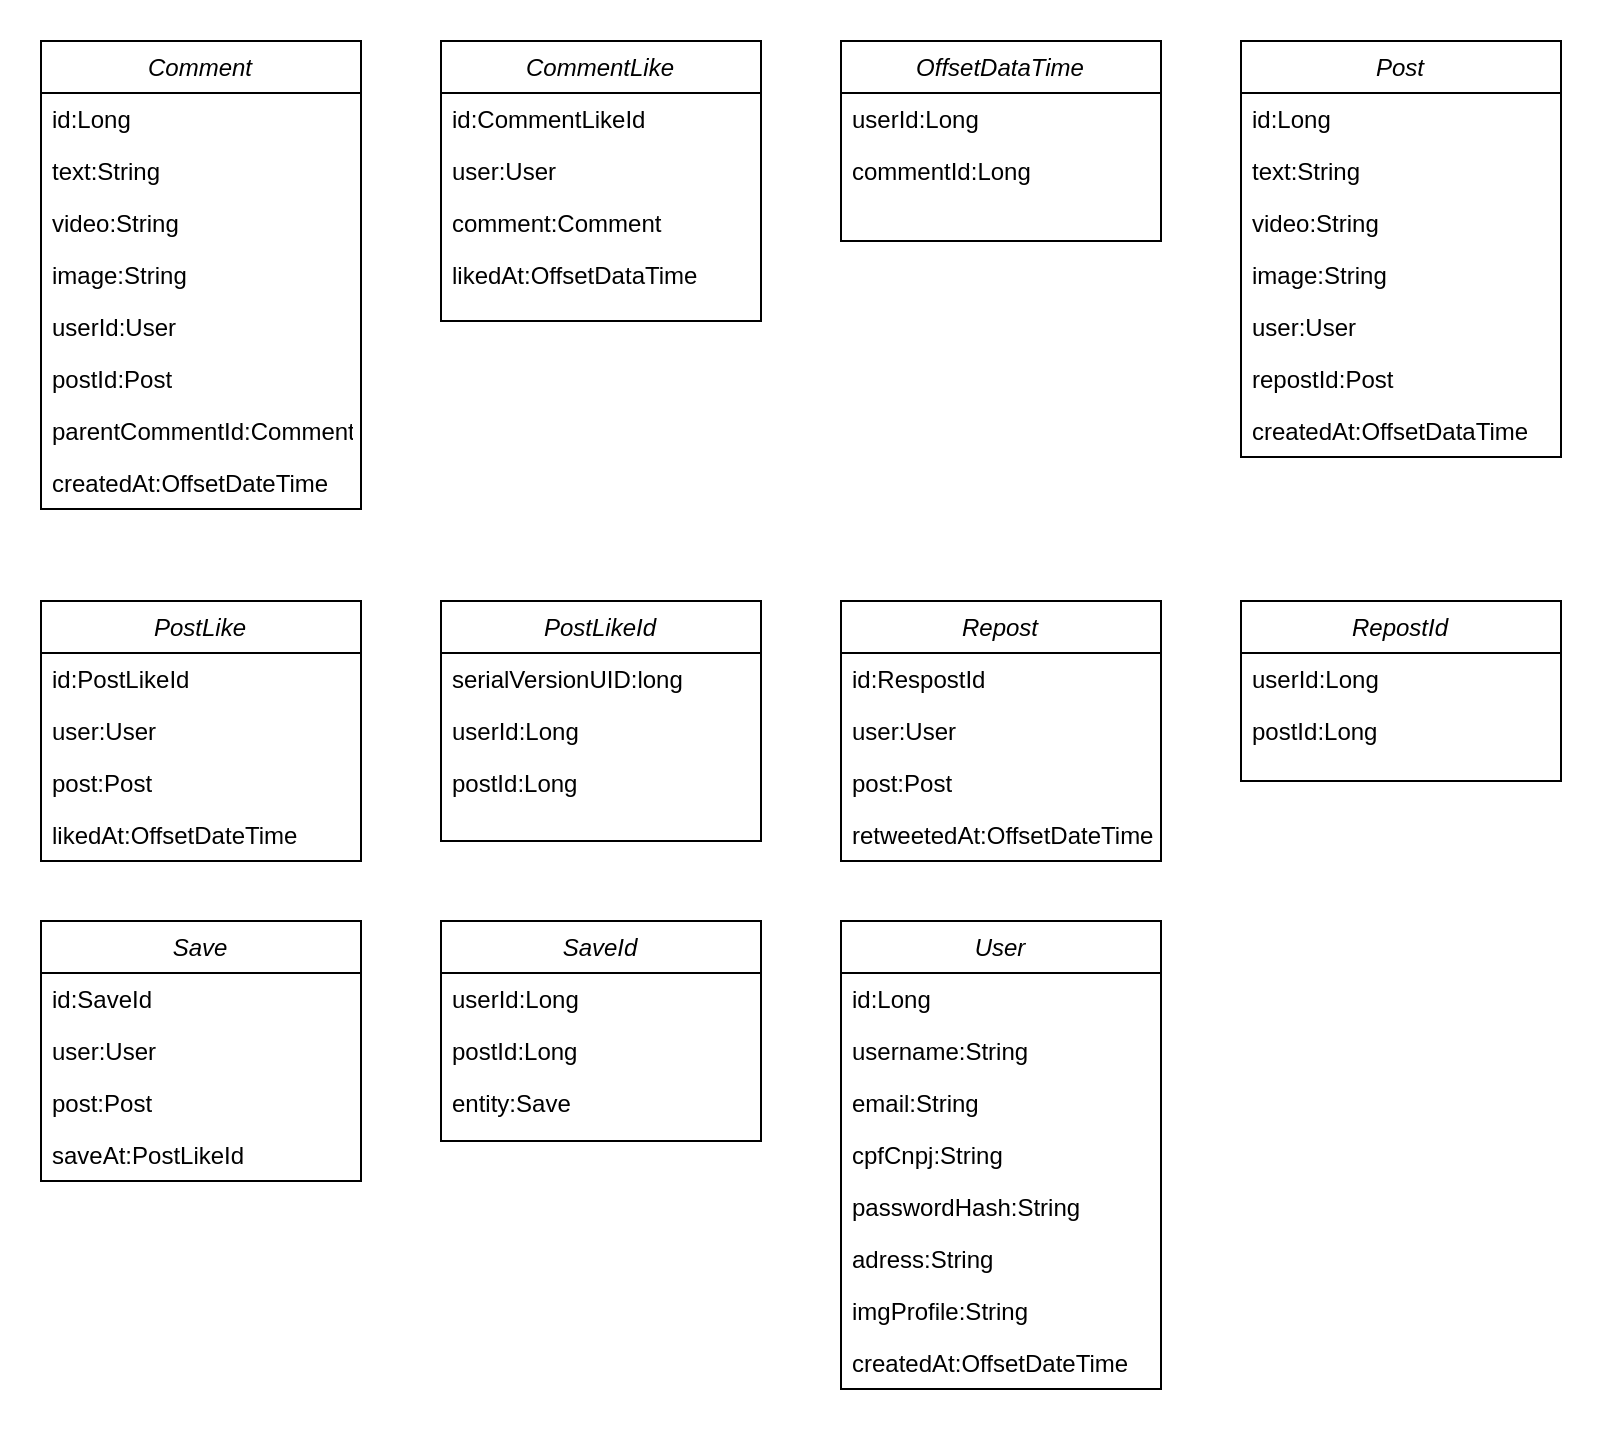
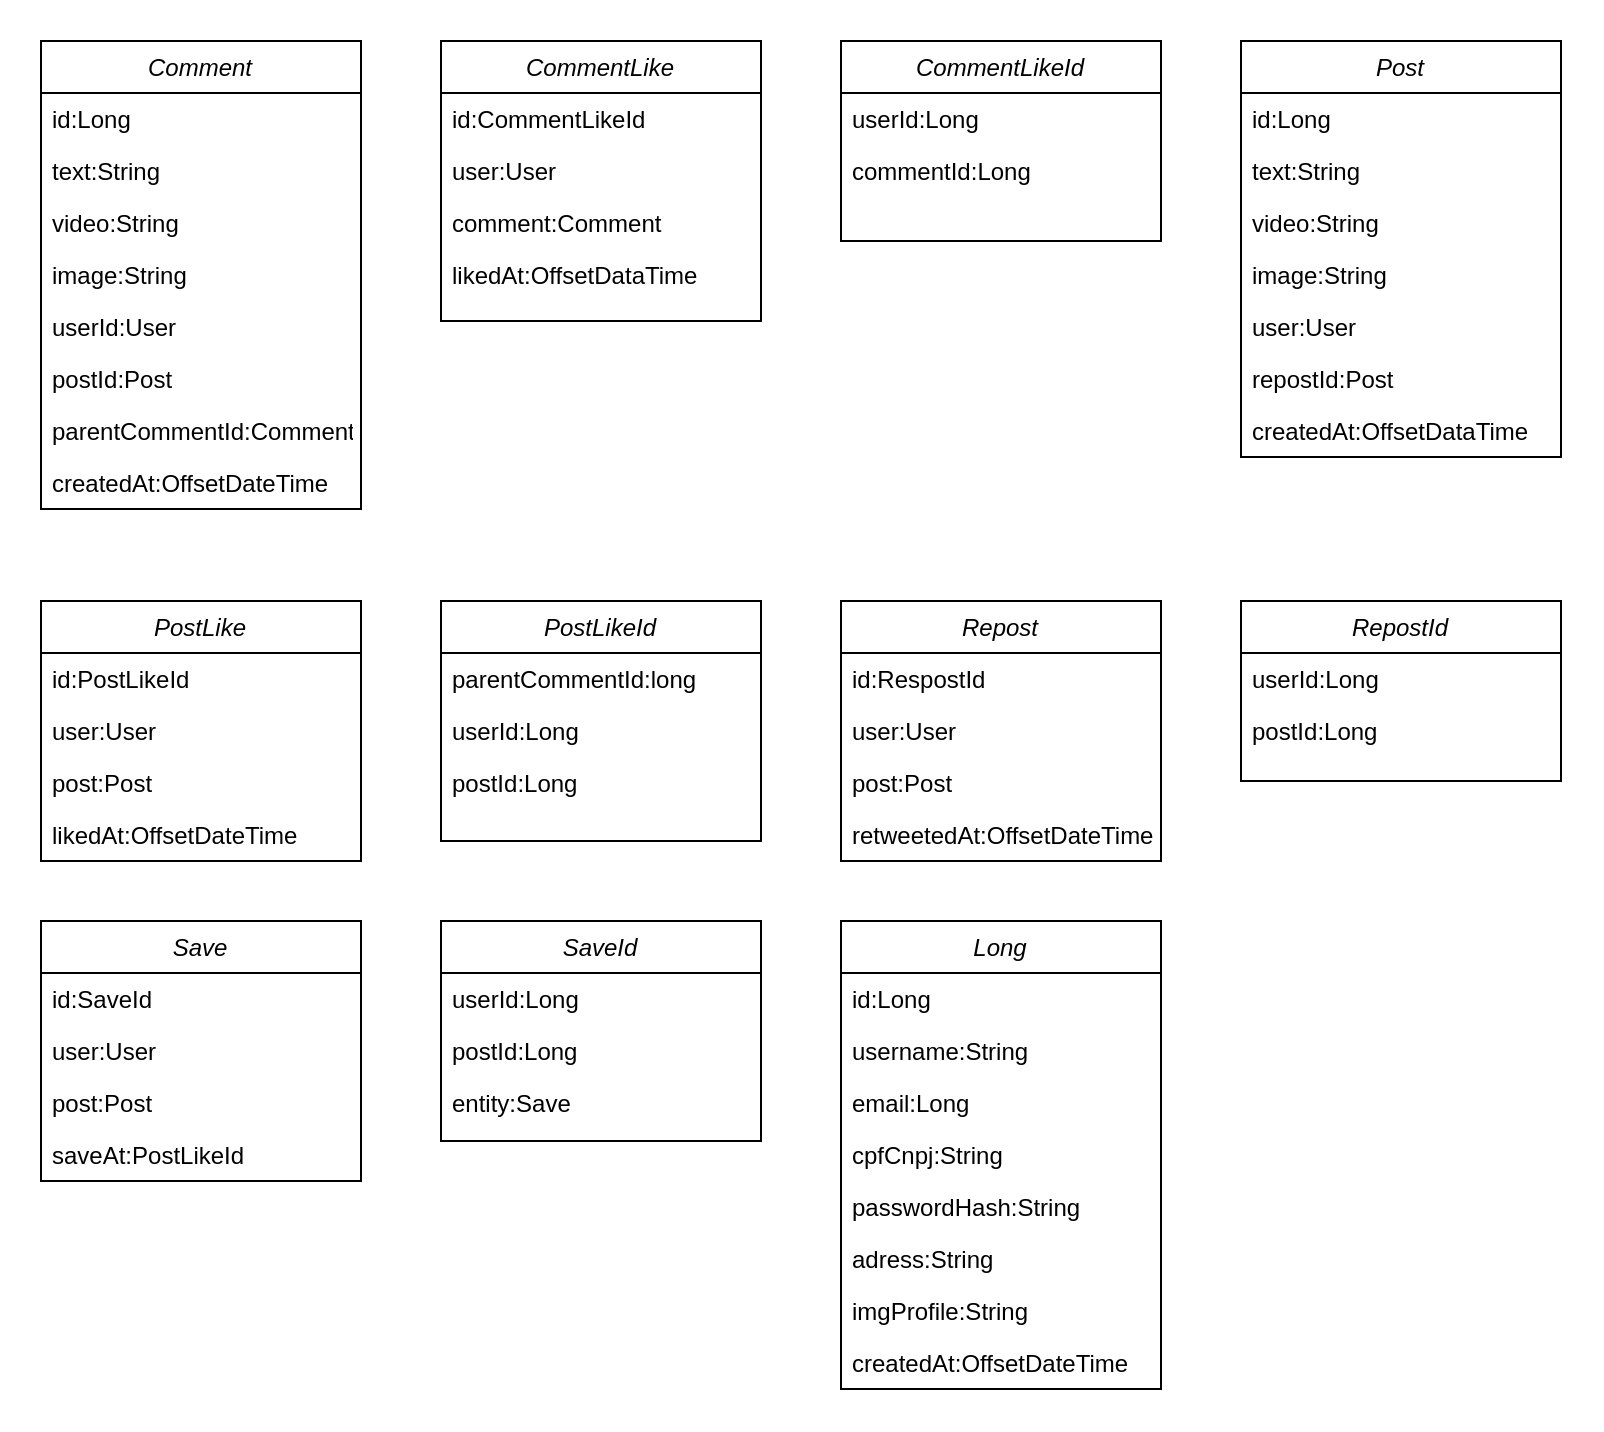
node "OffsetDataTime": label "OffsetDataTime" -> "CommentLikeId"
node "serialVersionUID:long": label "serialVersionUID:long" -> "parentCommentId:long"
node "User": label "User" -> "Long"
node "email:String": label "email:String" -> "email:Long"
